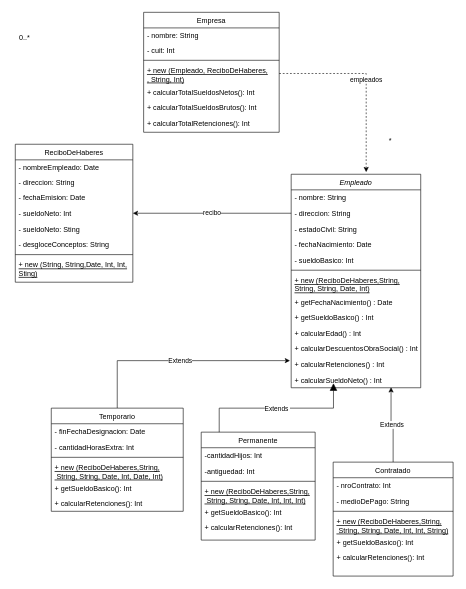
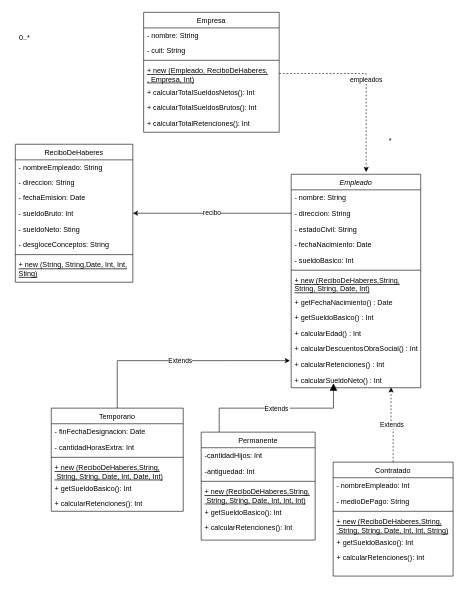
node "- cuit: Int": label "- cuit: Int" -> "- cuit: String"
node "+ new (Empleado, ReciboDeHaberes, , String, Int)": label "+ new (Empleado, ReciboDeHaberes, , String, Int)" -> "+ new (Empleado, ReciboDeHaberes, , Empresa, Int)"
node "- nombreEmpleado: Date": label "- nombreEmpleado: Date" -> "- nombreEmpleado: String"
node "- sueldoNeto: Int": label "- sueldoNeto: Int" -> "- sueldoBruto: Int"
edge "Contratado" -> "+ calcularSueldoNeto() : Int": style solid -> dashed
node "- nroContrato: Int": label "- nroContrato: Int" -> "- nombreEmpleado: Int"
